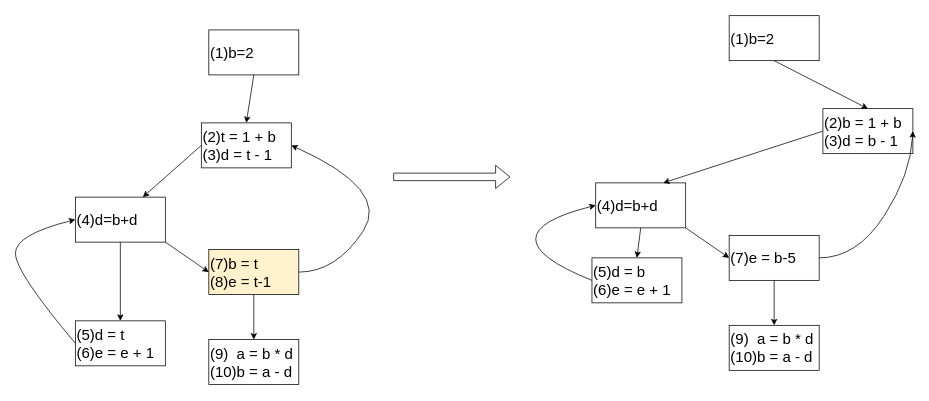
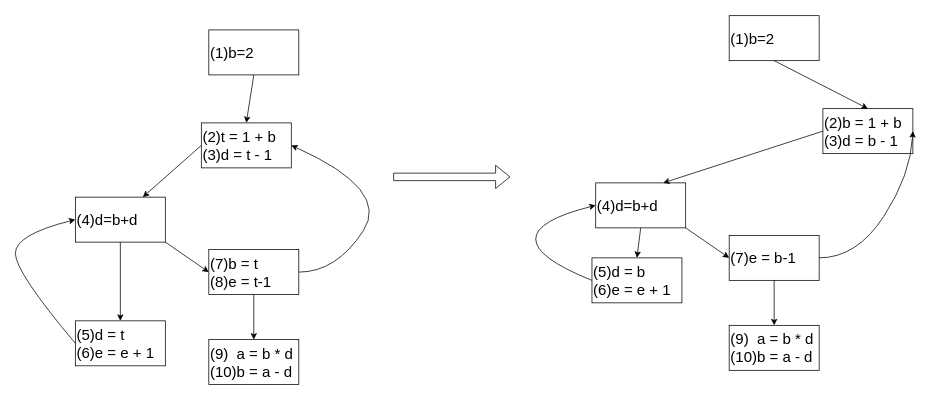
node "(7)e = b-5": label "(7)e = b-5" -> "(7)e = b-1"
node "(7)b = t (8)e = t-1": fillcolor #fff2cc -> #ffffff
